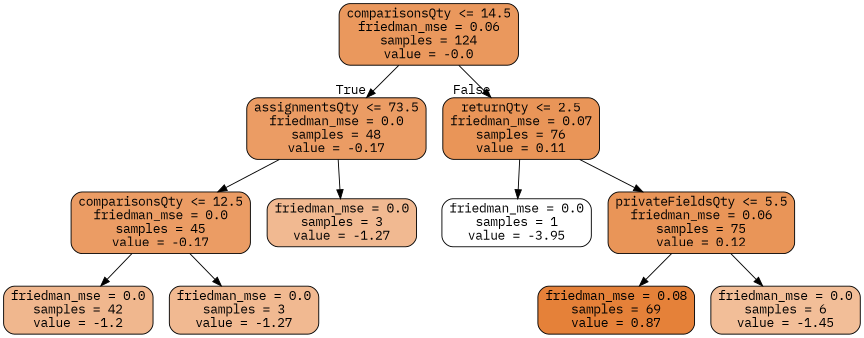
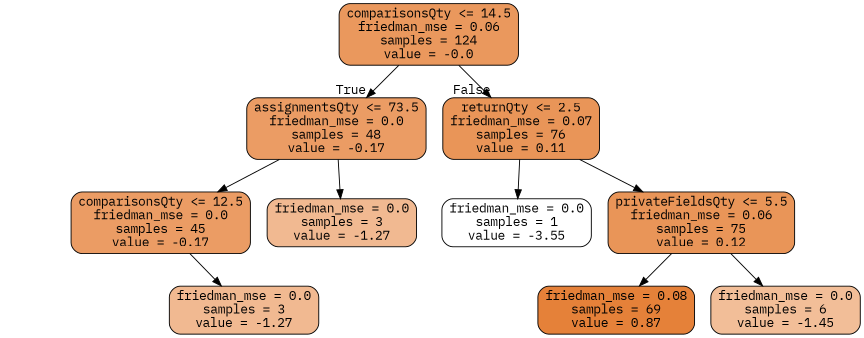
node "friedman_mse = 0.0 samples = 1 value = -3.95": label "friedman_mse = 0.0 samples = 1 value = -3.95" -> "friedman_mse = 0.0 samples = 1 value = -3.55"
node "friedman_mse = 0.0 samples = 42 value = -1.2": removed
